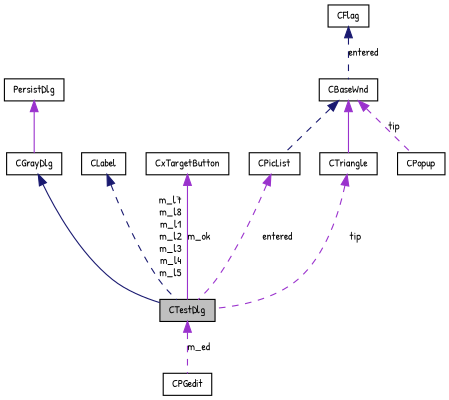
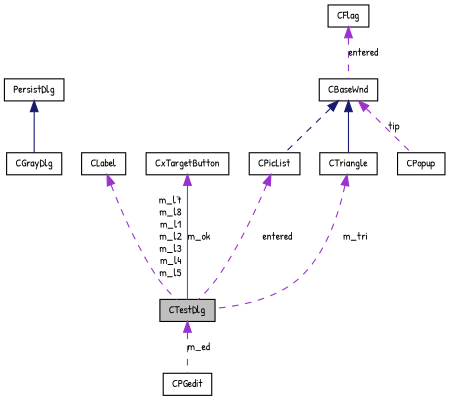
edge "CBaseWnd" -> "CFlag": color midnightblue -> darkorchid3
edge "CGrayDlg" -> "PersistDlg": color darkorchid3 -> midnightblue
edge "CTriangle" -> "CBaseWnd": color darkorchid3 -> midnightblue
edge "CTestDlg" -> "CTriangle": label "tip" -> "m_tri"
edge "CTestDlg" -> "CLabel": color midnightblue -> darkorchid3
edge "CTestDlg" -> "CGrayDlg": removed
